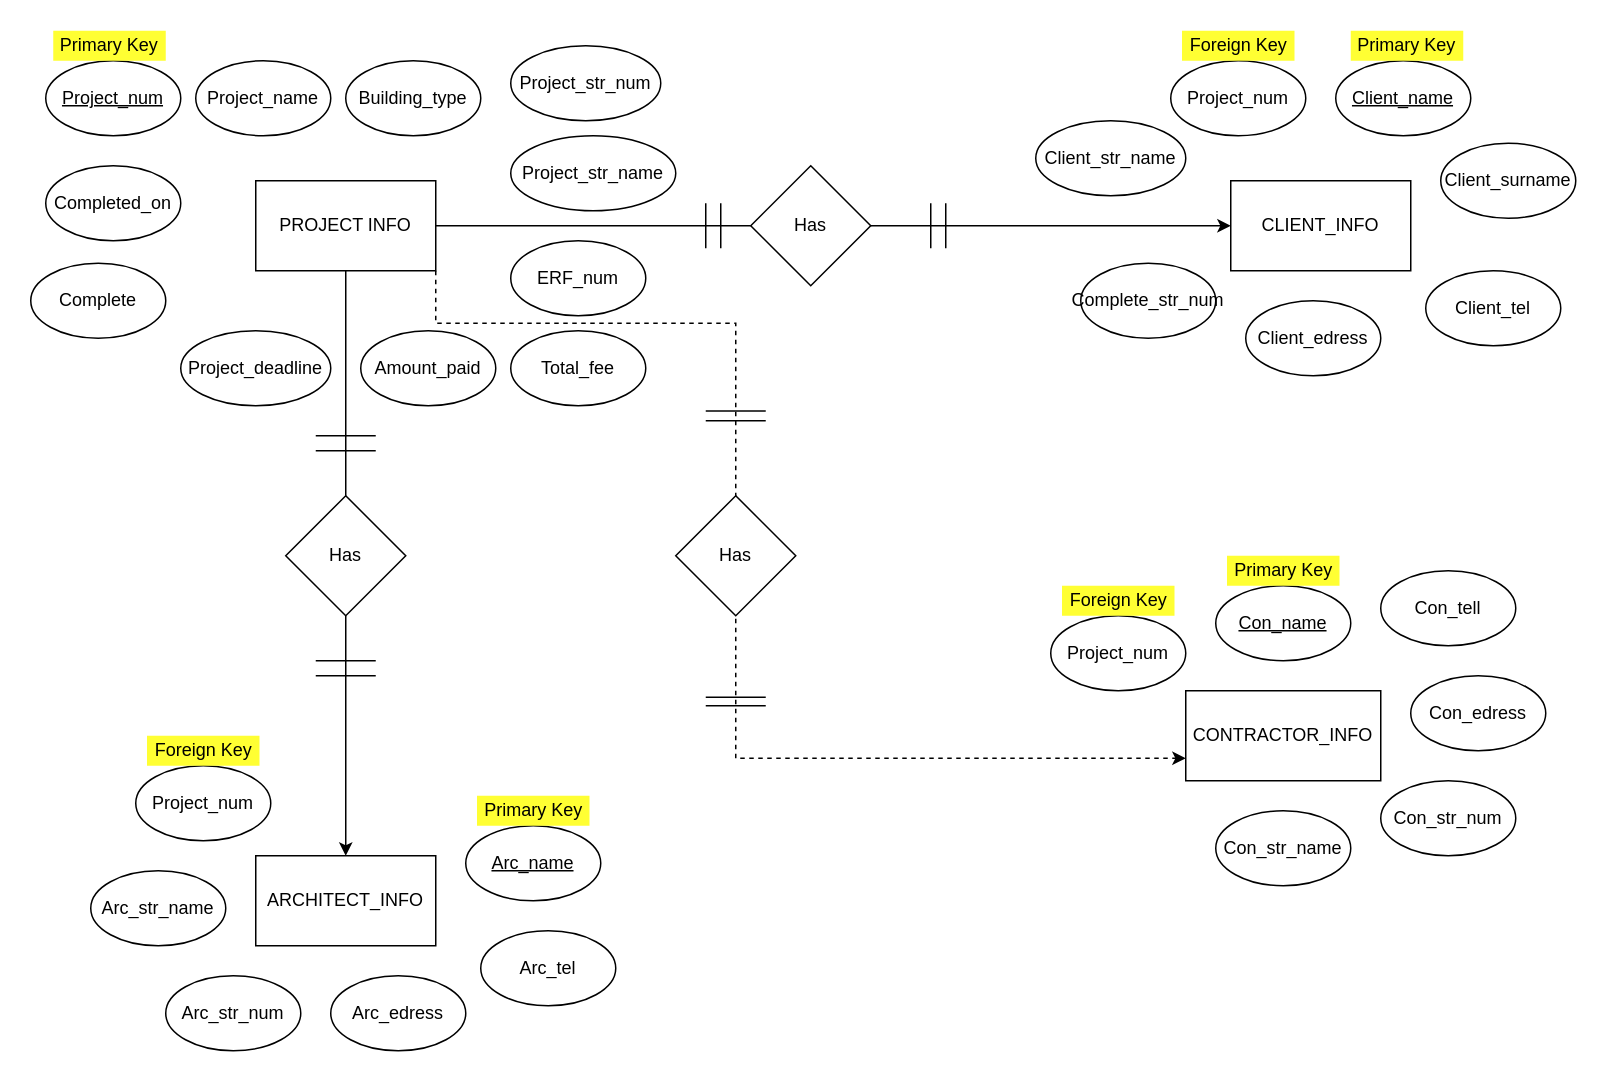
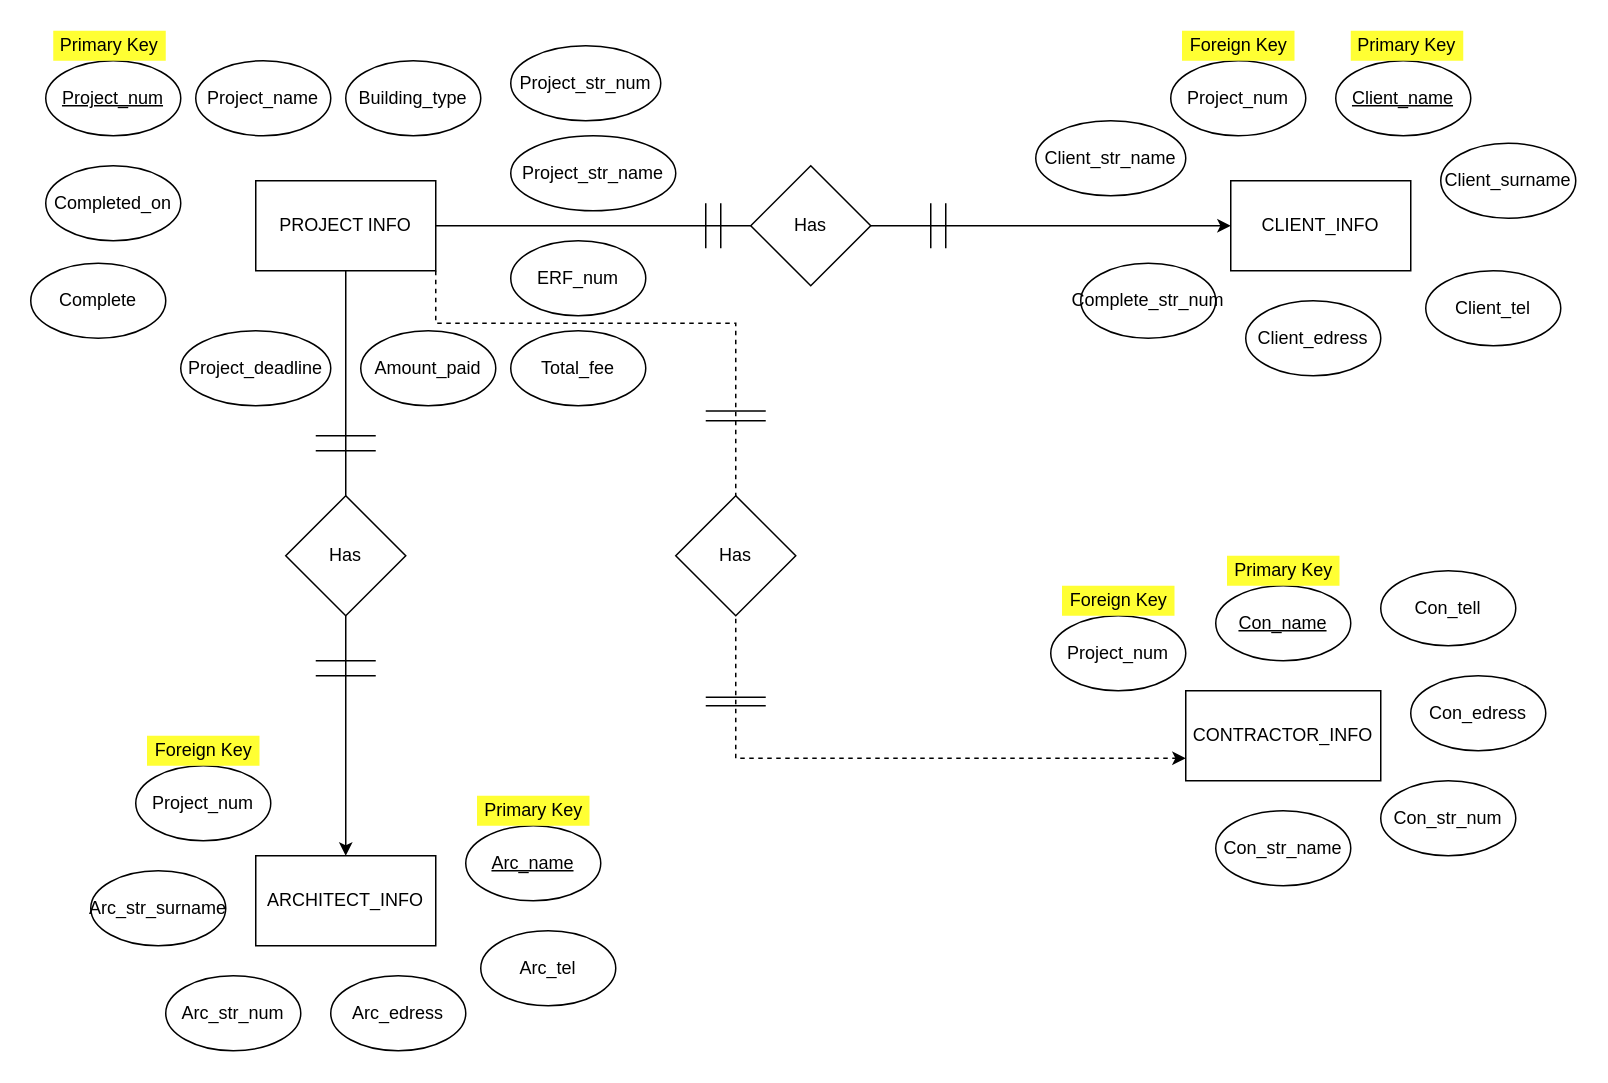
node "Arc_str_name": label "Arc_str_name" -> "Arc_str_surname"
